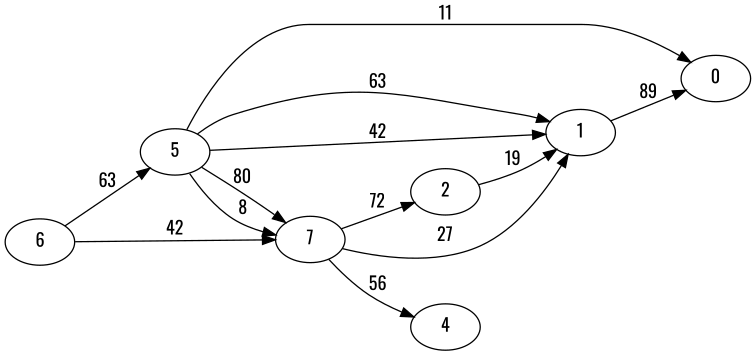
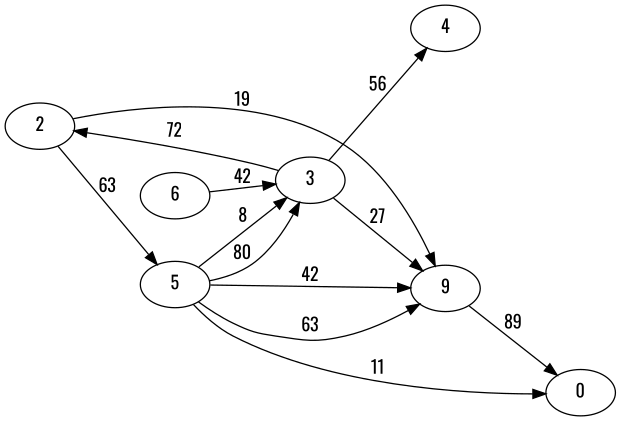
node "1": label "1" -> "9"
edge "6" -> "5": now "2" -> "5"
node "7": label "7" -> "3"
